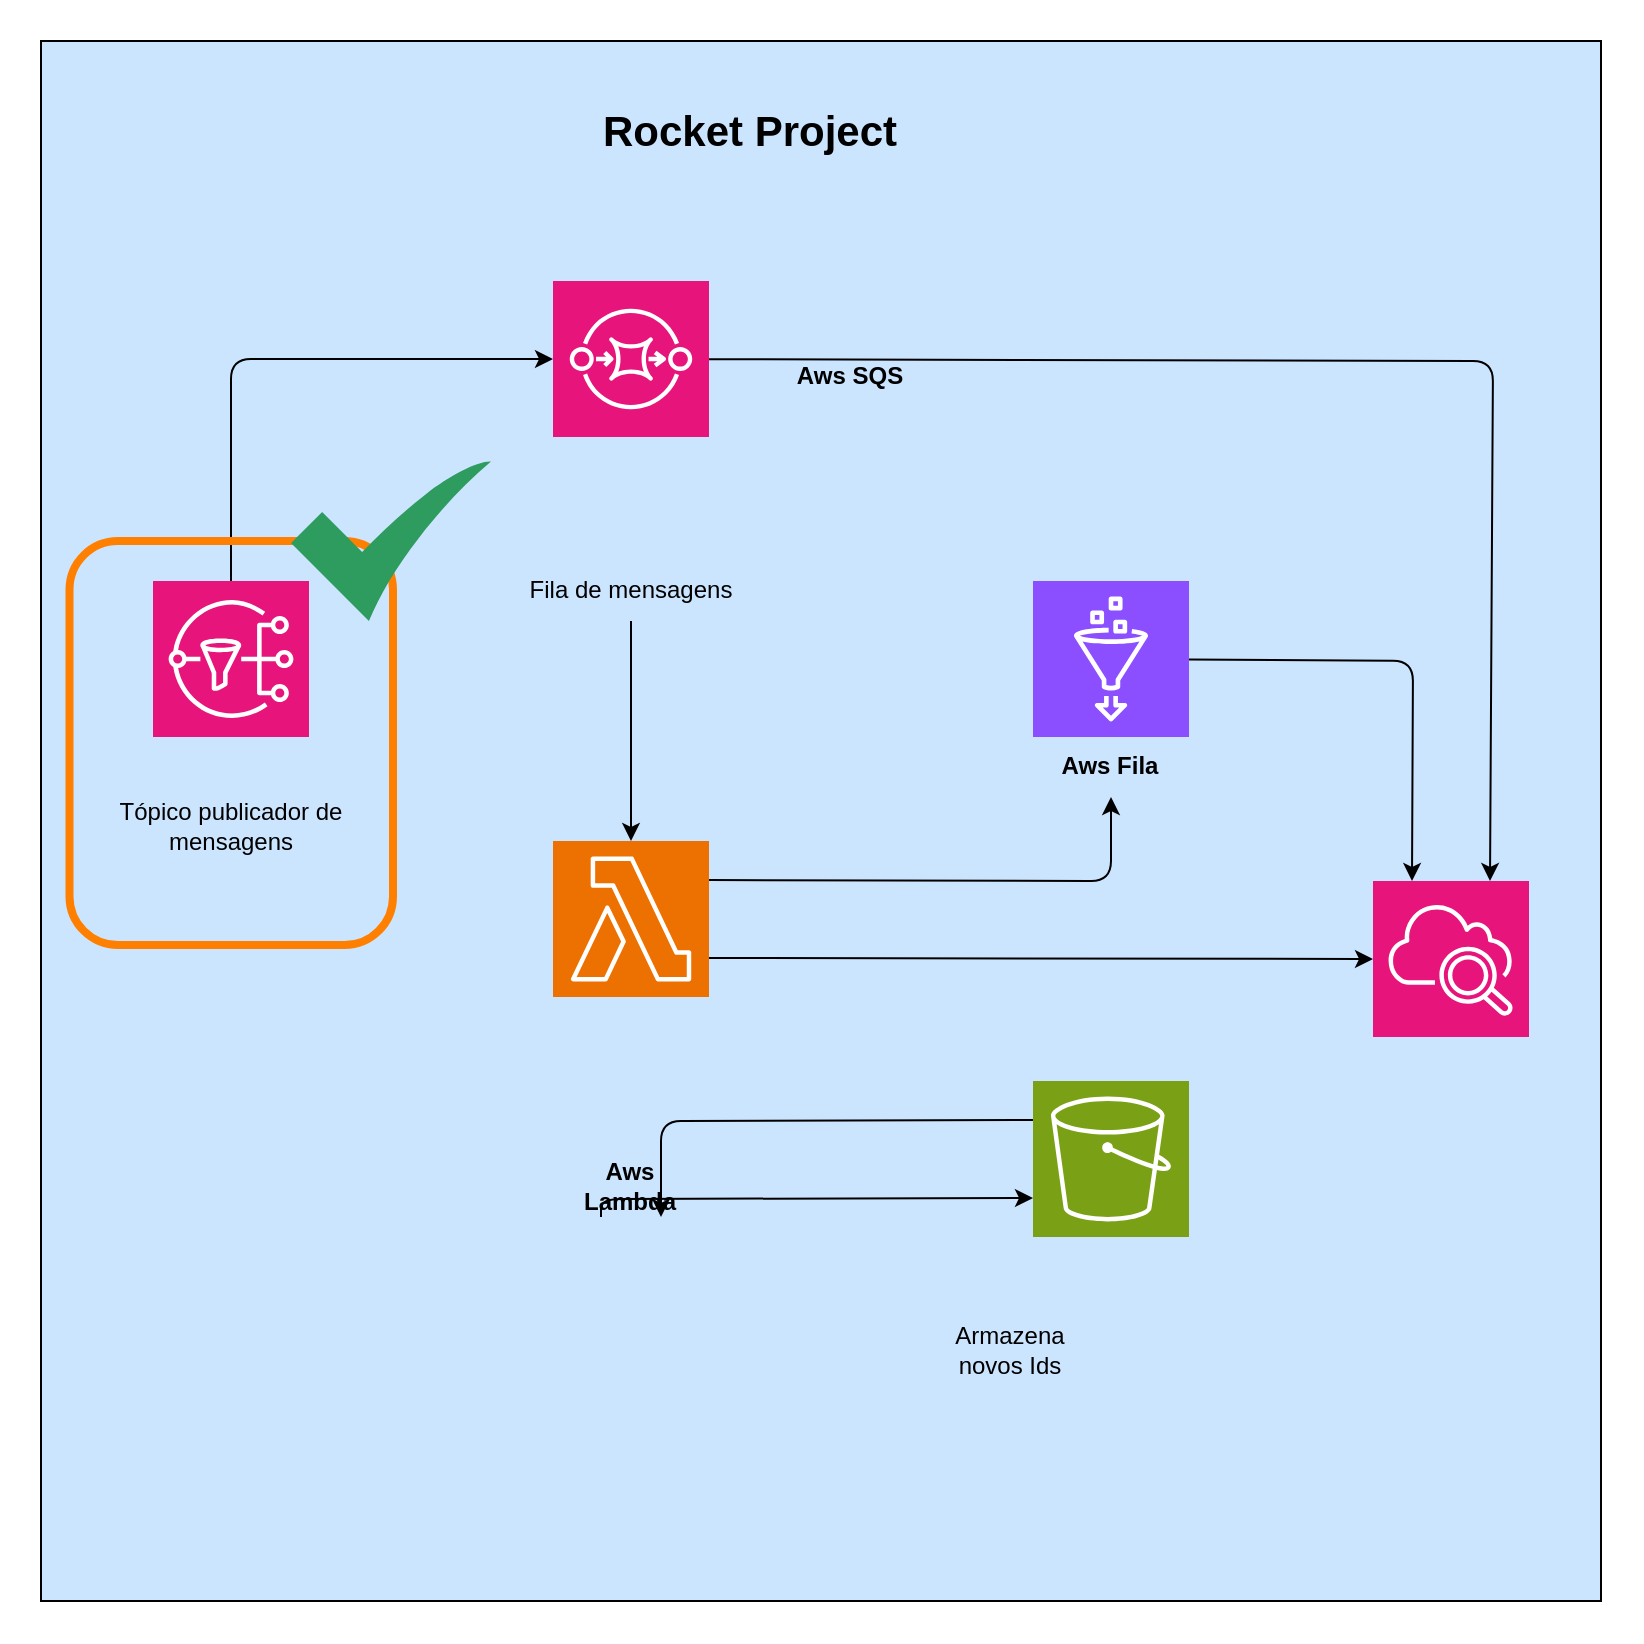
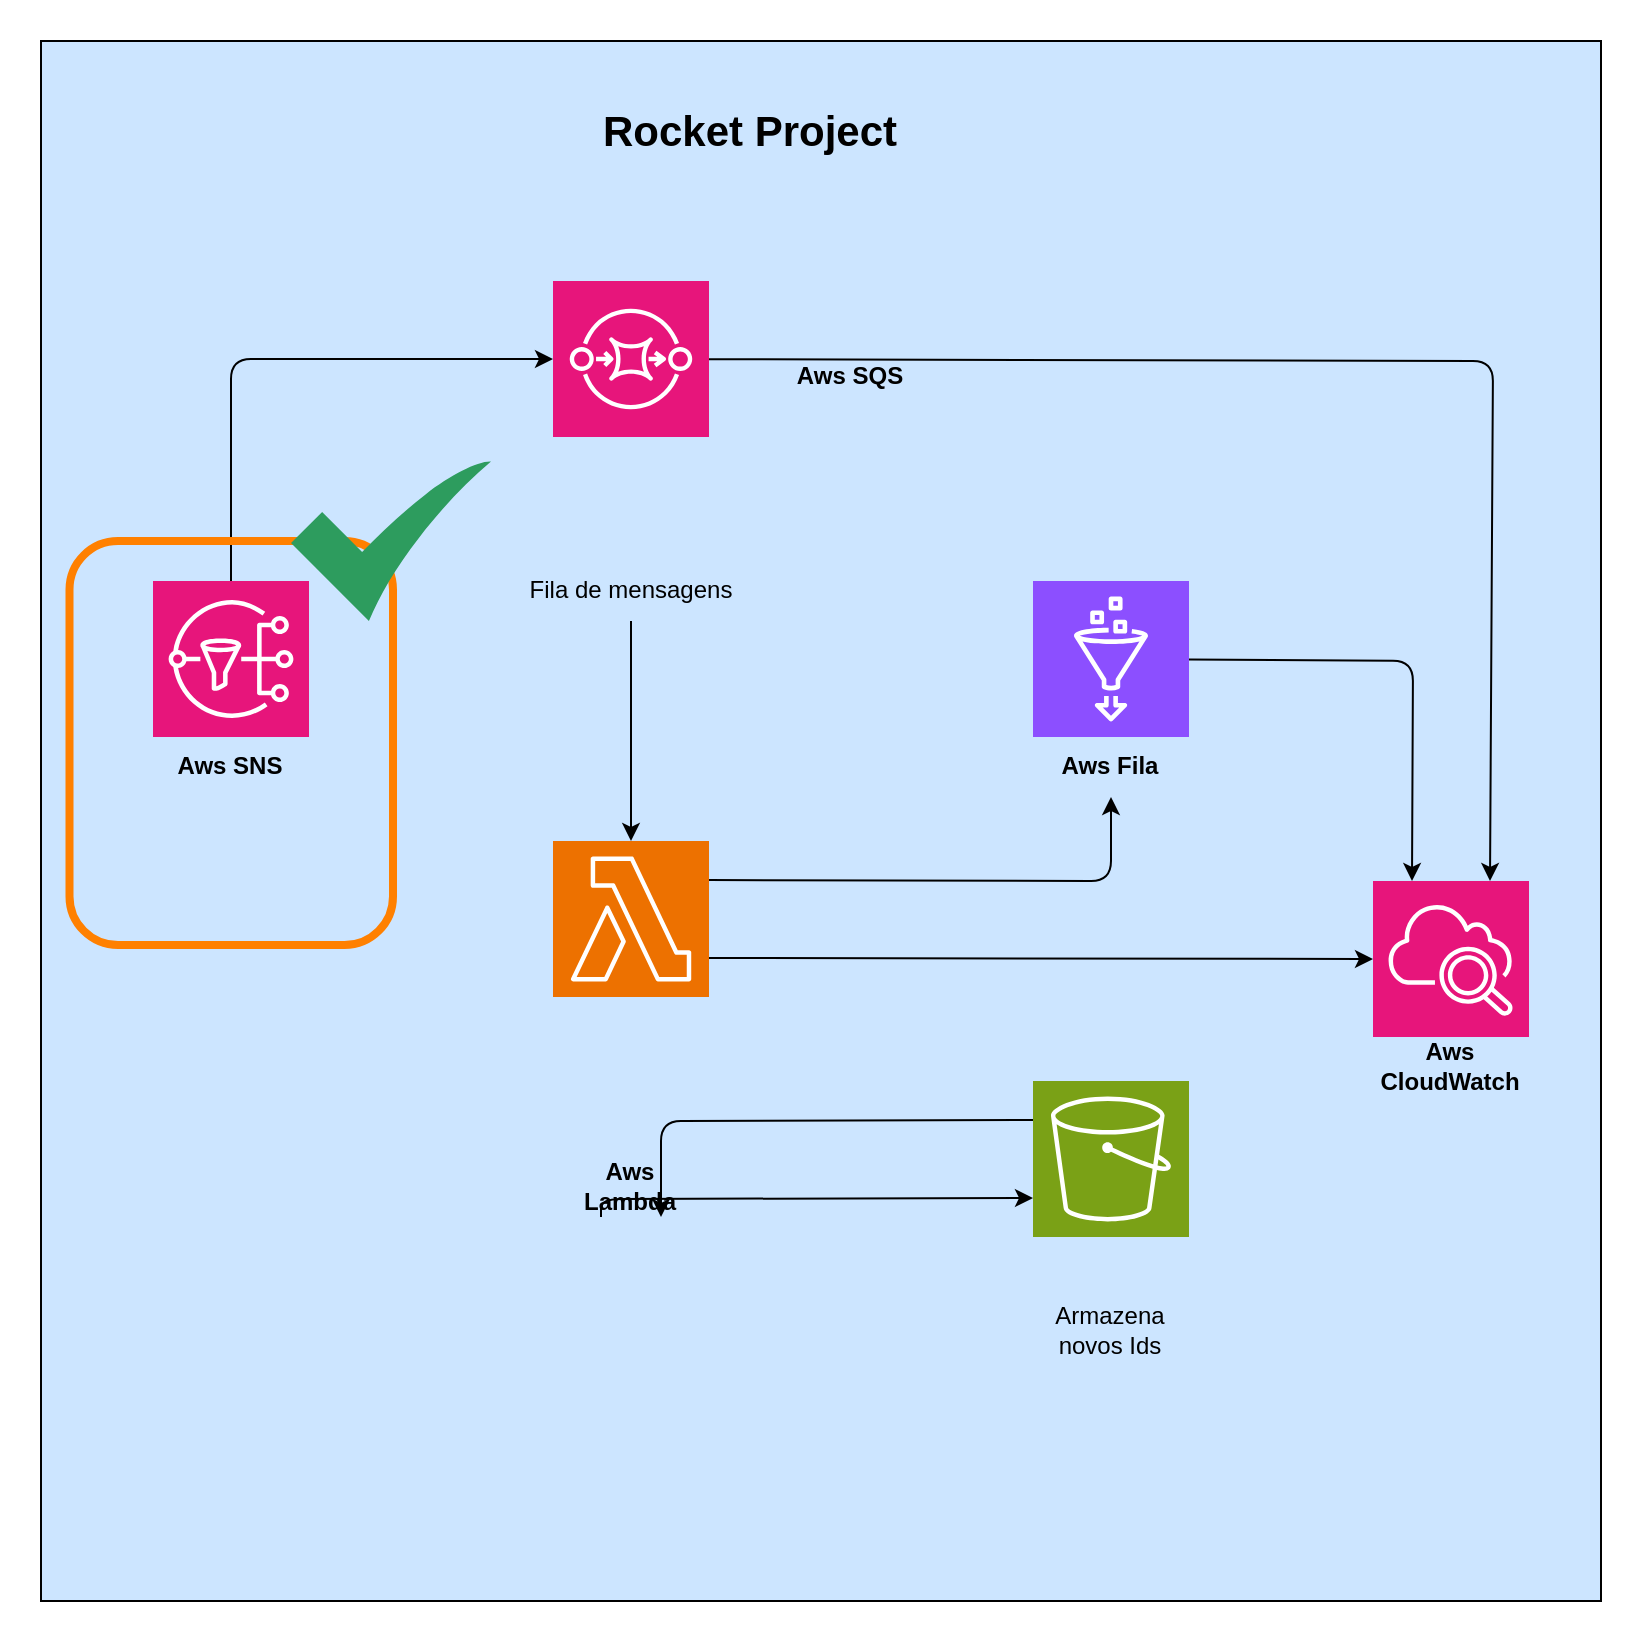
node "Aws SNS": added
node "Tópico publicador de mensagens": removed
node "Aws CloudWatch": added
node "Armazena novos Ids": moved (1011, 1351) -> (1111, 1331)
